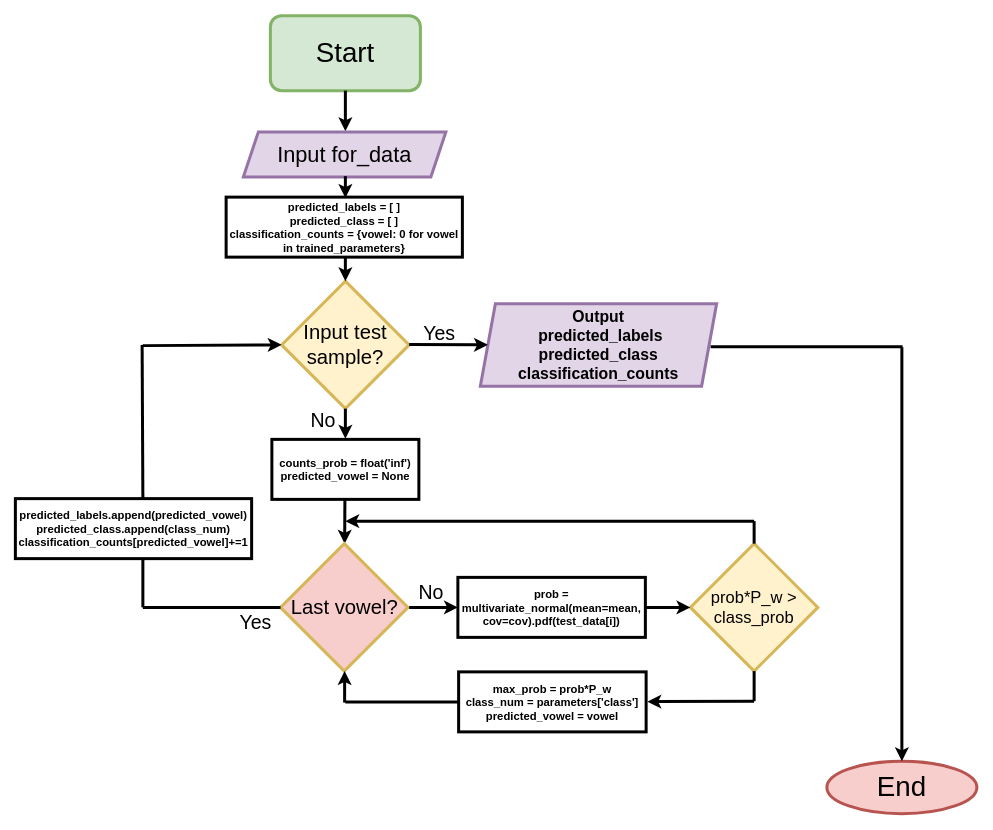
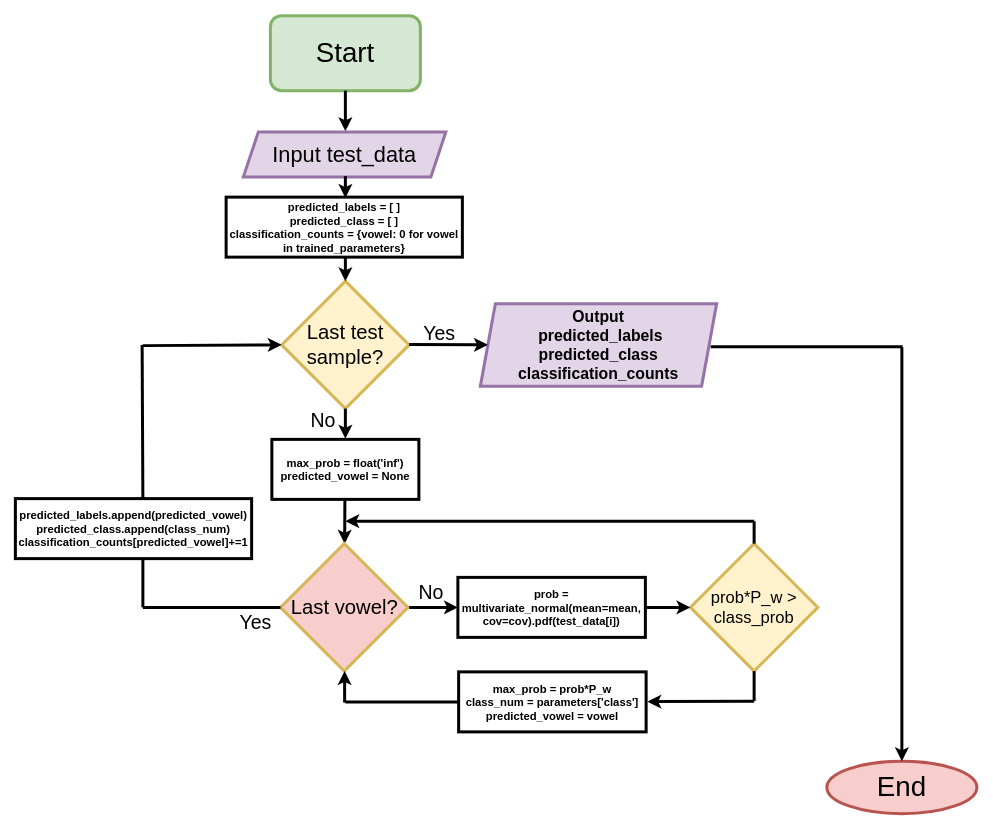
node "Input for_data": label "Input for_data" -> "Input test_data"
node "Input test sample?": label "Input test sample?" -> "Last test sample?"
node "counts_prob = float('inf') predicted_vowel = None": label "counts_prob = float('inf') predicted_vowel = None" -> "max_prob = float('inf') predicted_vowel = None"
